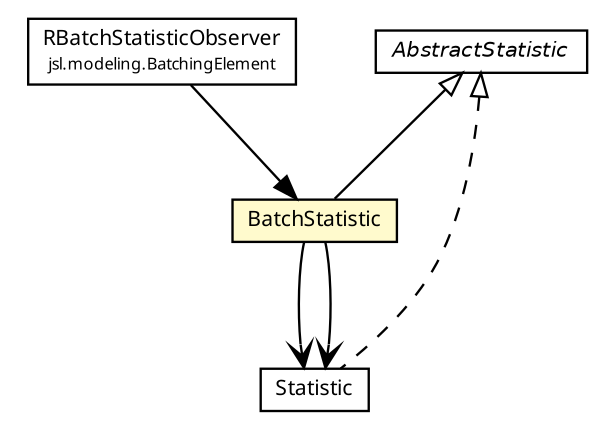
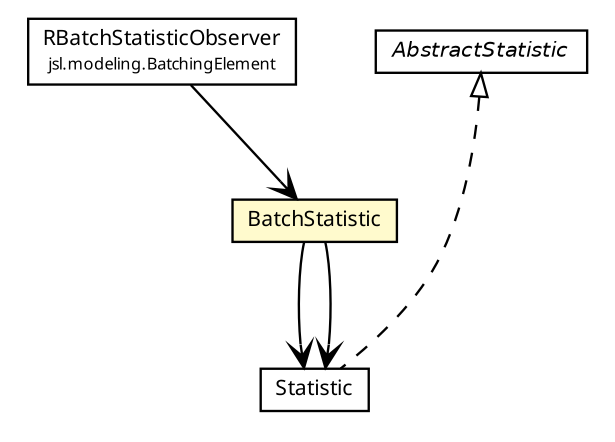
edge "RBatchStatisticObserver" -> "BatchStatistic": arrowhead normal -> open
edge "BatchStatistic" -> "AbstractStatistic": removed
